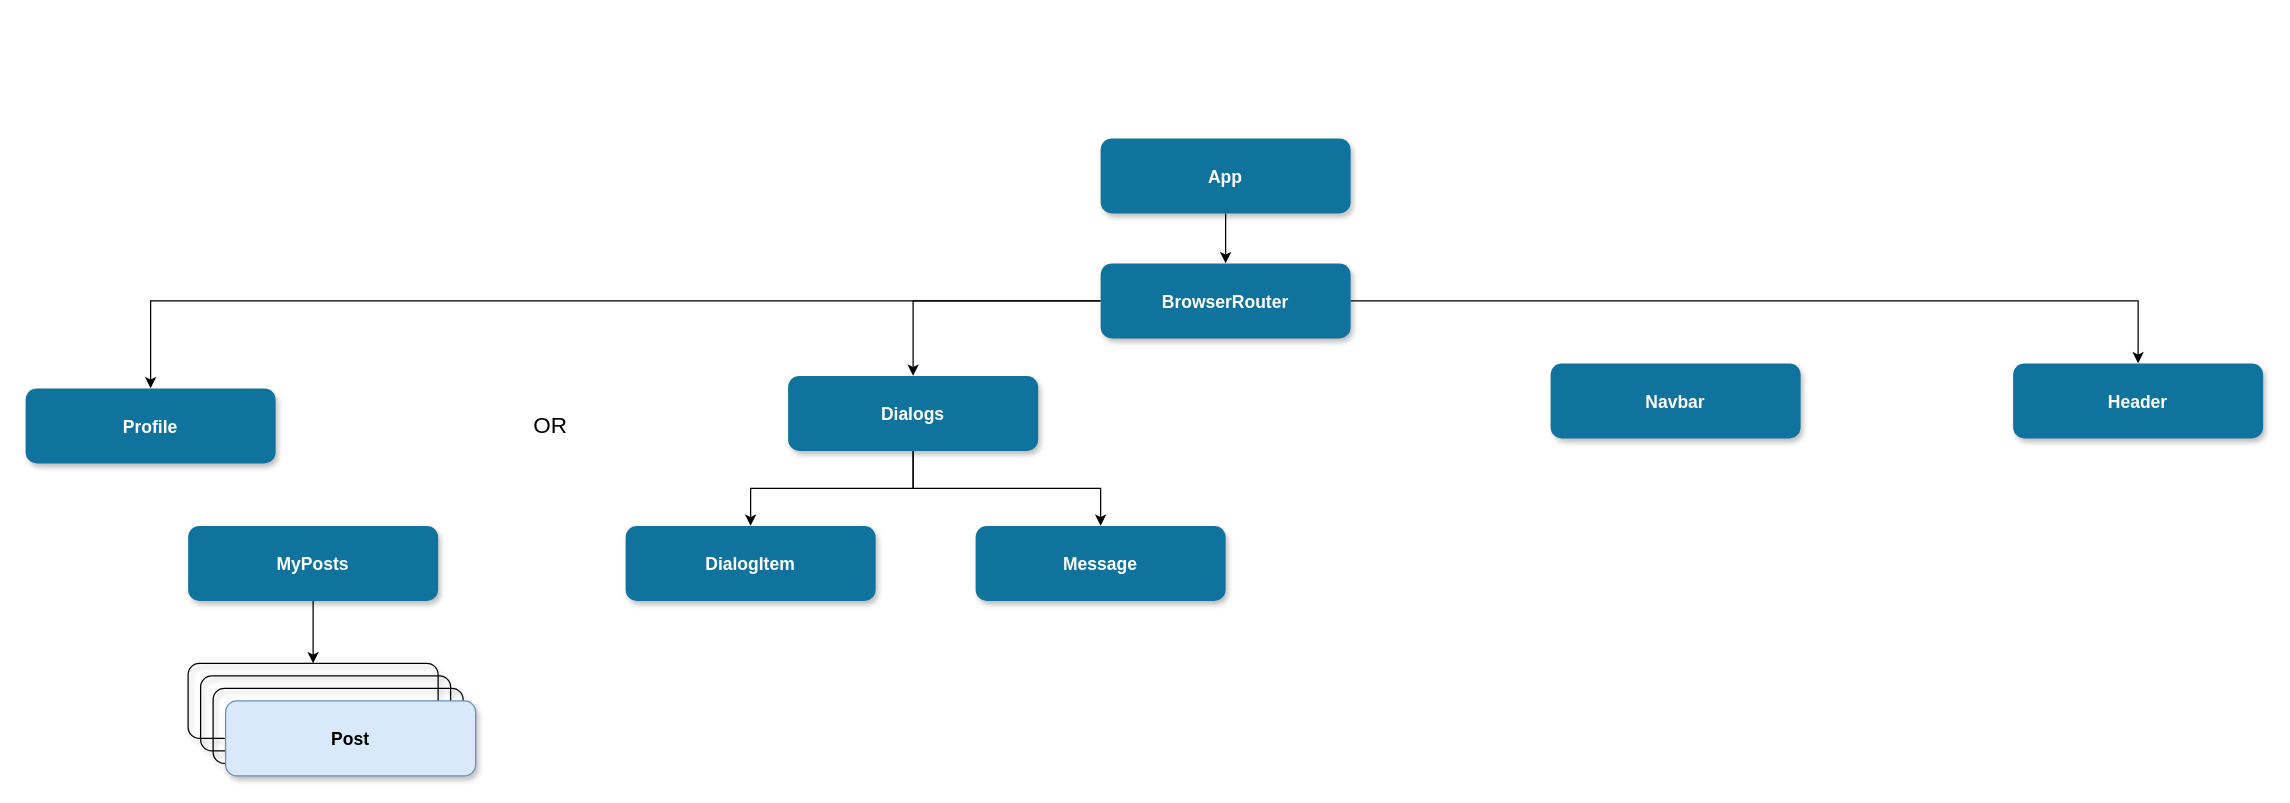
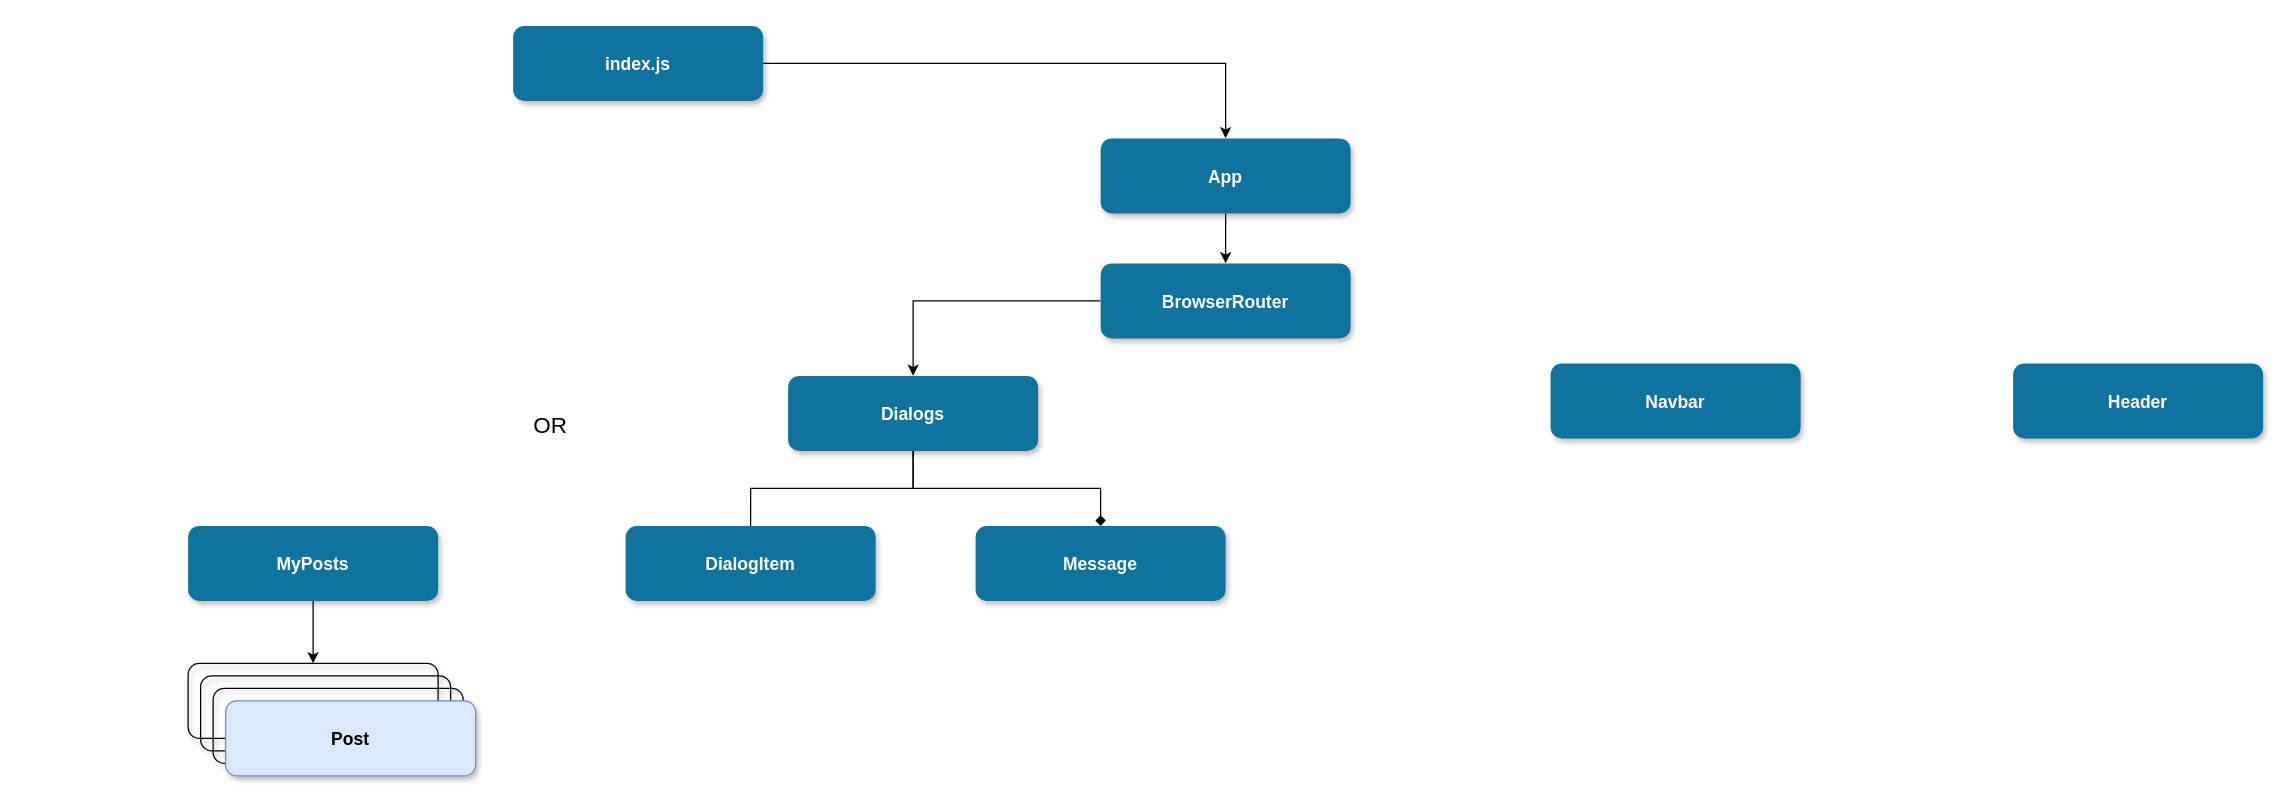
node "index.js": added
edge "index.js" -> "App": added
edge "BrowserRouter" -> "Profile": removed
edge "BrowserRouter" -> "Header": removed
node "Profile": removed
edge "Dialogs" -> "DialogItem": arrowhead classic -> none
edge "Dialogs" -> "Message": arrowhead classic -> diamond
